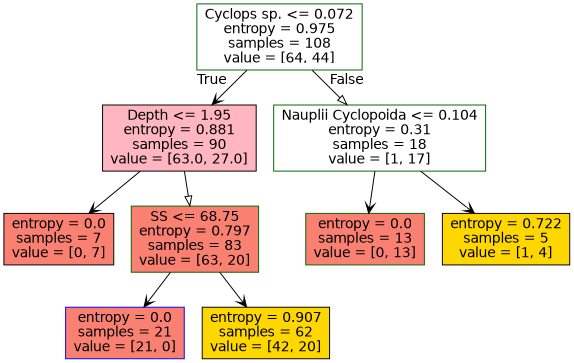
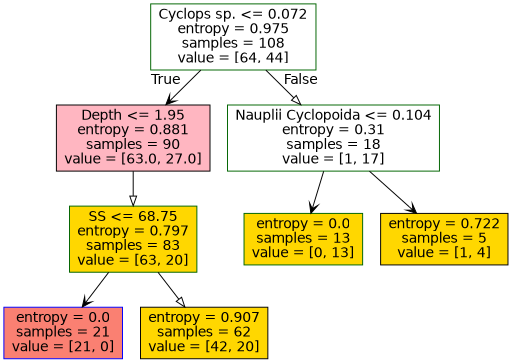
node "entropy = 0.0 samples = 7 value = [0, 7]": removed
node "SS <= 68.75 entropy = 0.797 samples = 83 value = [63, 20]": fillcolor salmon -> gold
node "entropy = 0.0 samples = 13 value = [0, 13]": fillcolor salmon -> gold
edge "SS <= 68.75 entropy = 0.797 samples = 83 value = [63, 20]" -> "entropy = 0.907 samples = 62 value = [42, 20]": arrowhead vee -> onormal
